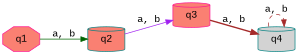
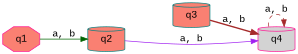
node "q3": color deeppink -> teal
edge "q2" -> "q3": now "q2" -> "q4"
node "q4": color teal -> deeppink
